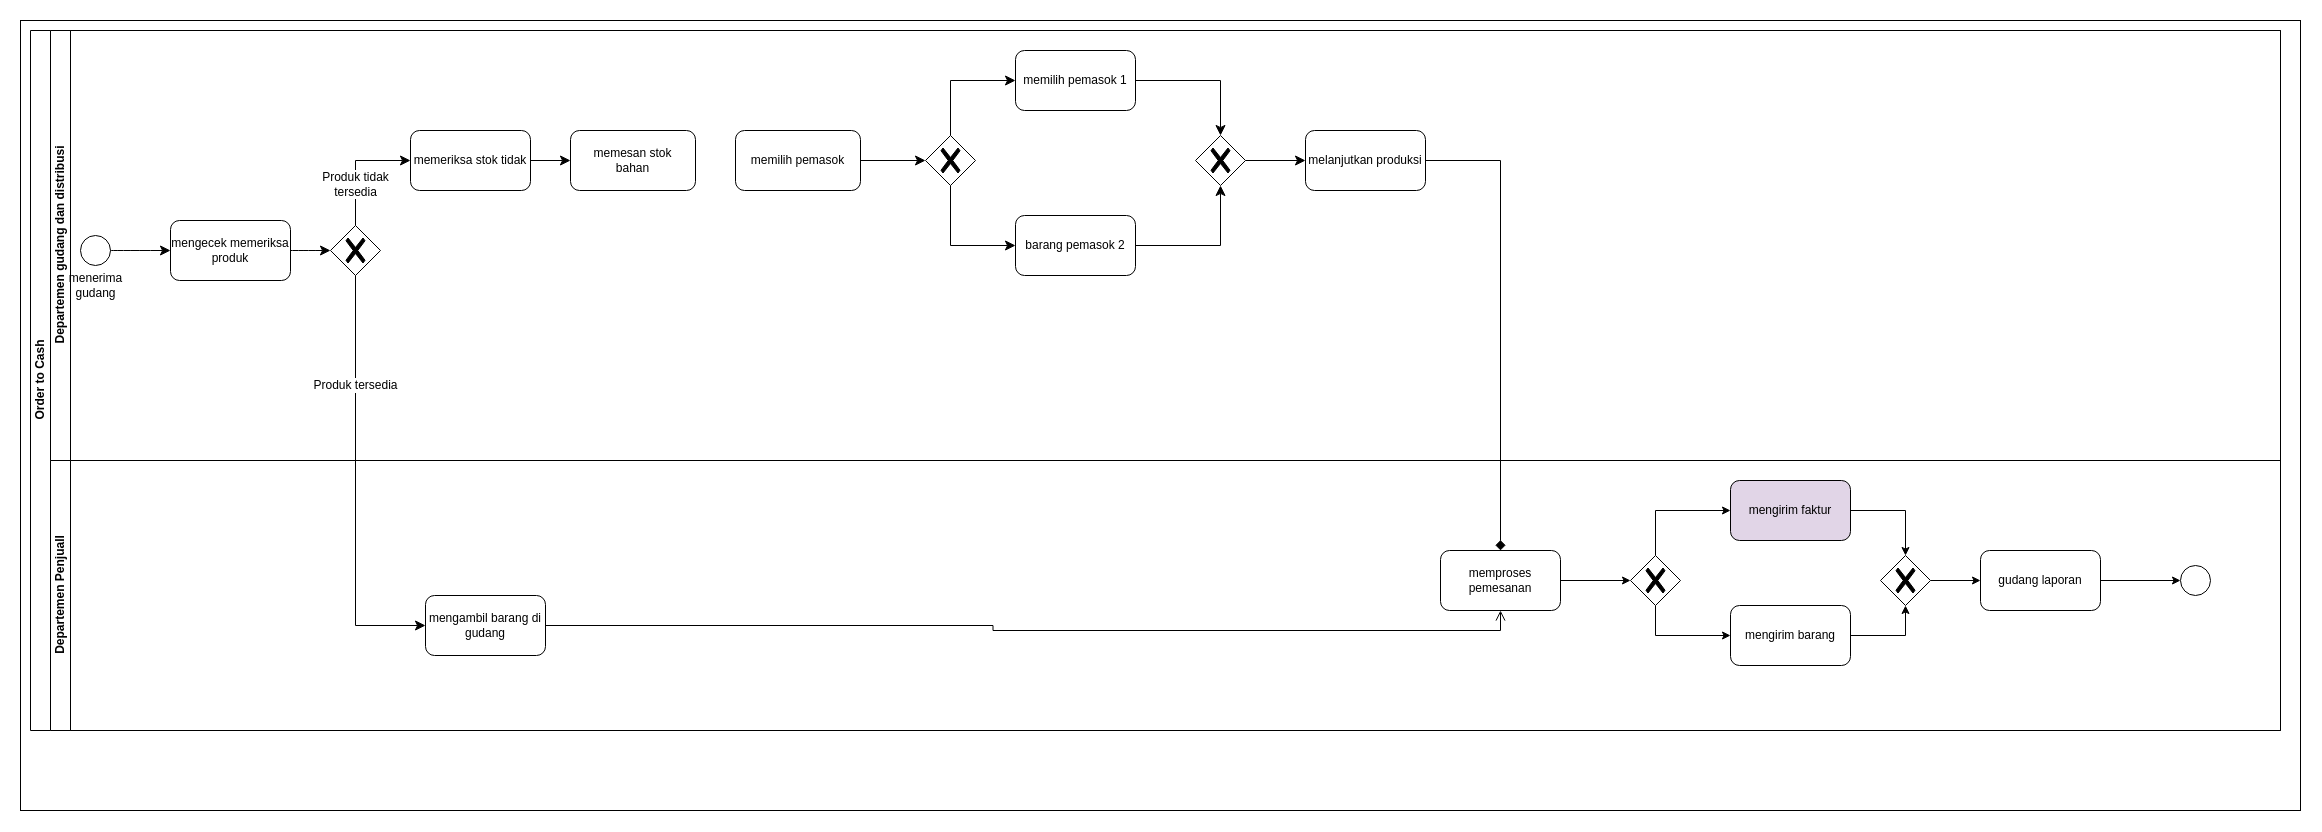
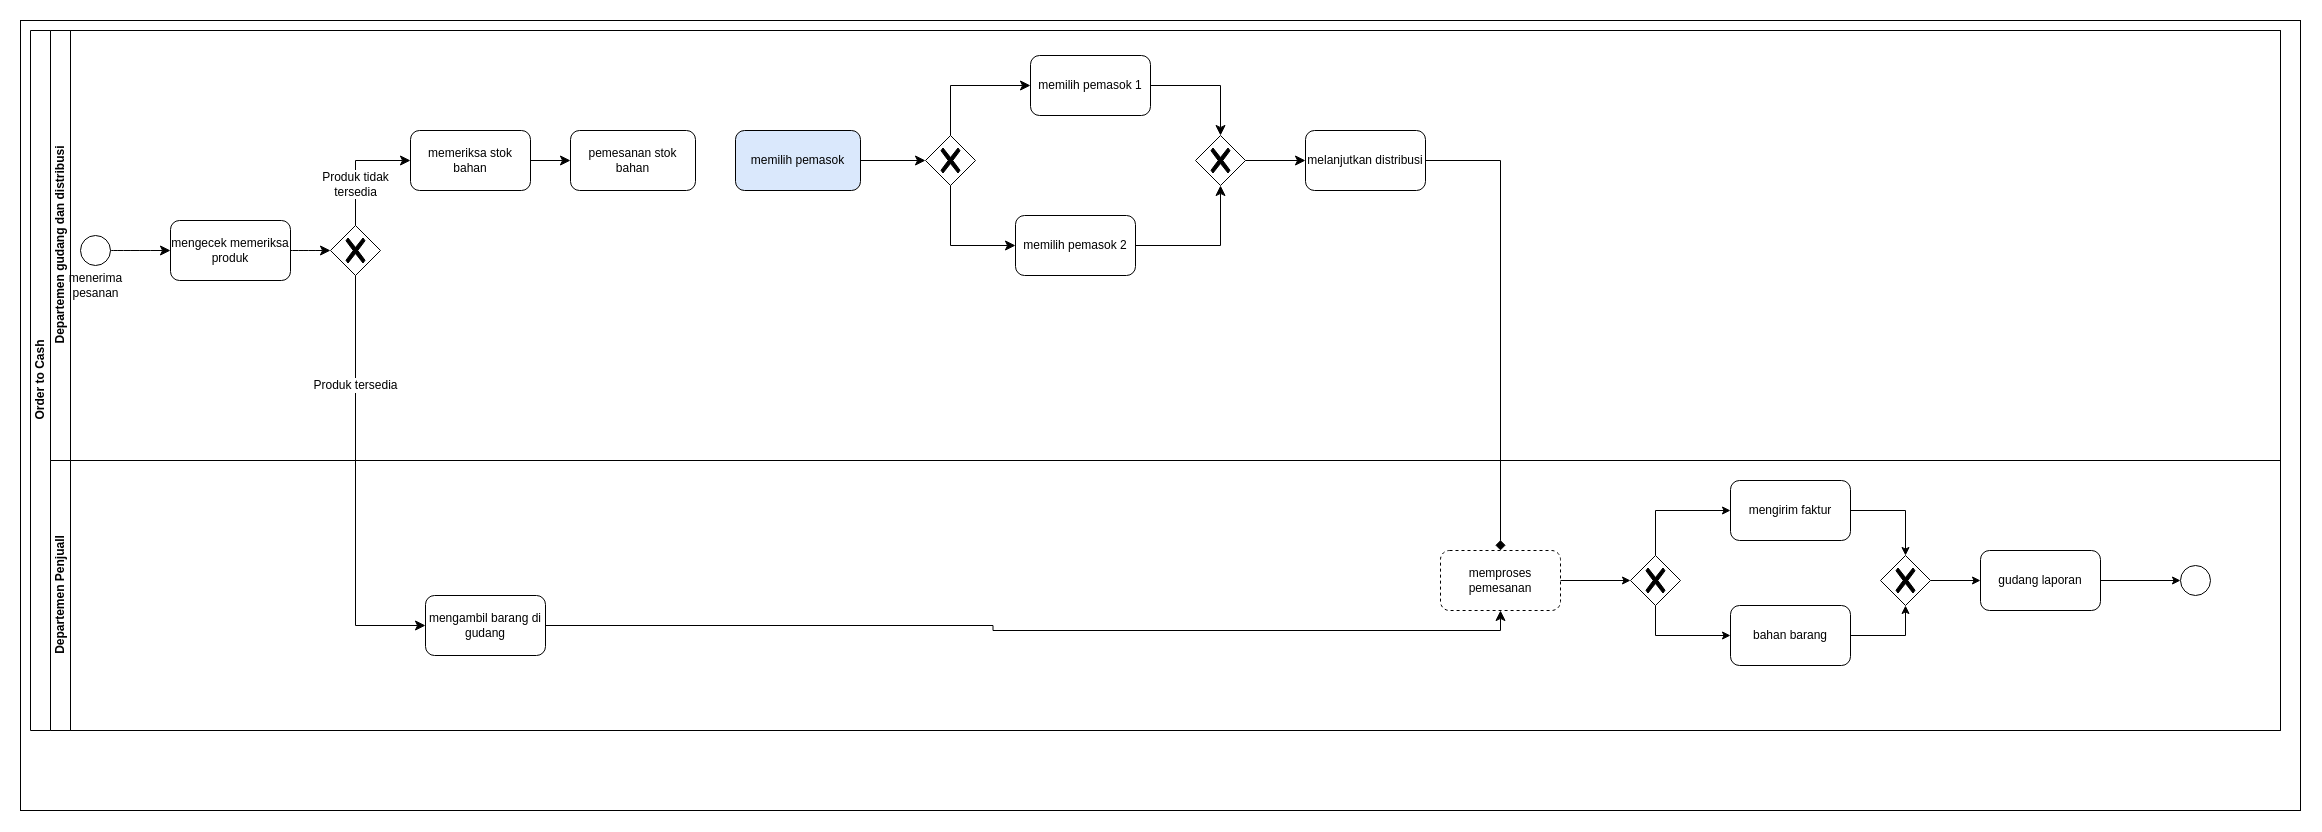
node "memilih pemasok 1": moved (1076, 81) -> (1091, 86)
node "memeriksa stok tidak": label "memeriksa stok tidak" -> "memeriksa stok bahan"
node "memesan stok bahan": label "memesan stok bahan" -> "pemesanan stok bahan"
node "memilih pemasok": fillcolor #ffffff -> #dae8fc
node "melanjutkan produksi": label "melanjutkan produksi" -> "melanjutkan distribusi"
node "barang pemasok 2": label "barang pemasok 2" -> "memilih pemasok 2"
node "menerima gudang": label "menerima gudang" -> "menerima pesanan"
node "mengirim faktur": fillcolor #e1d5e7 -> #ffffff
node "memproses pemesanan": style solid -> dashed
edge "mengambil barang di gudang" -> "memproses pemesanan": arrowhead open -> classic
node "mengirim barang": label "mengirim barang" -> "bahan barang"
